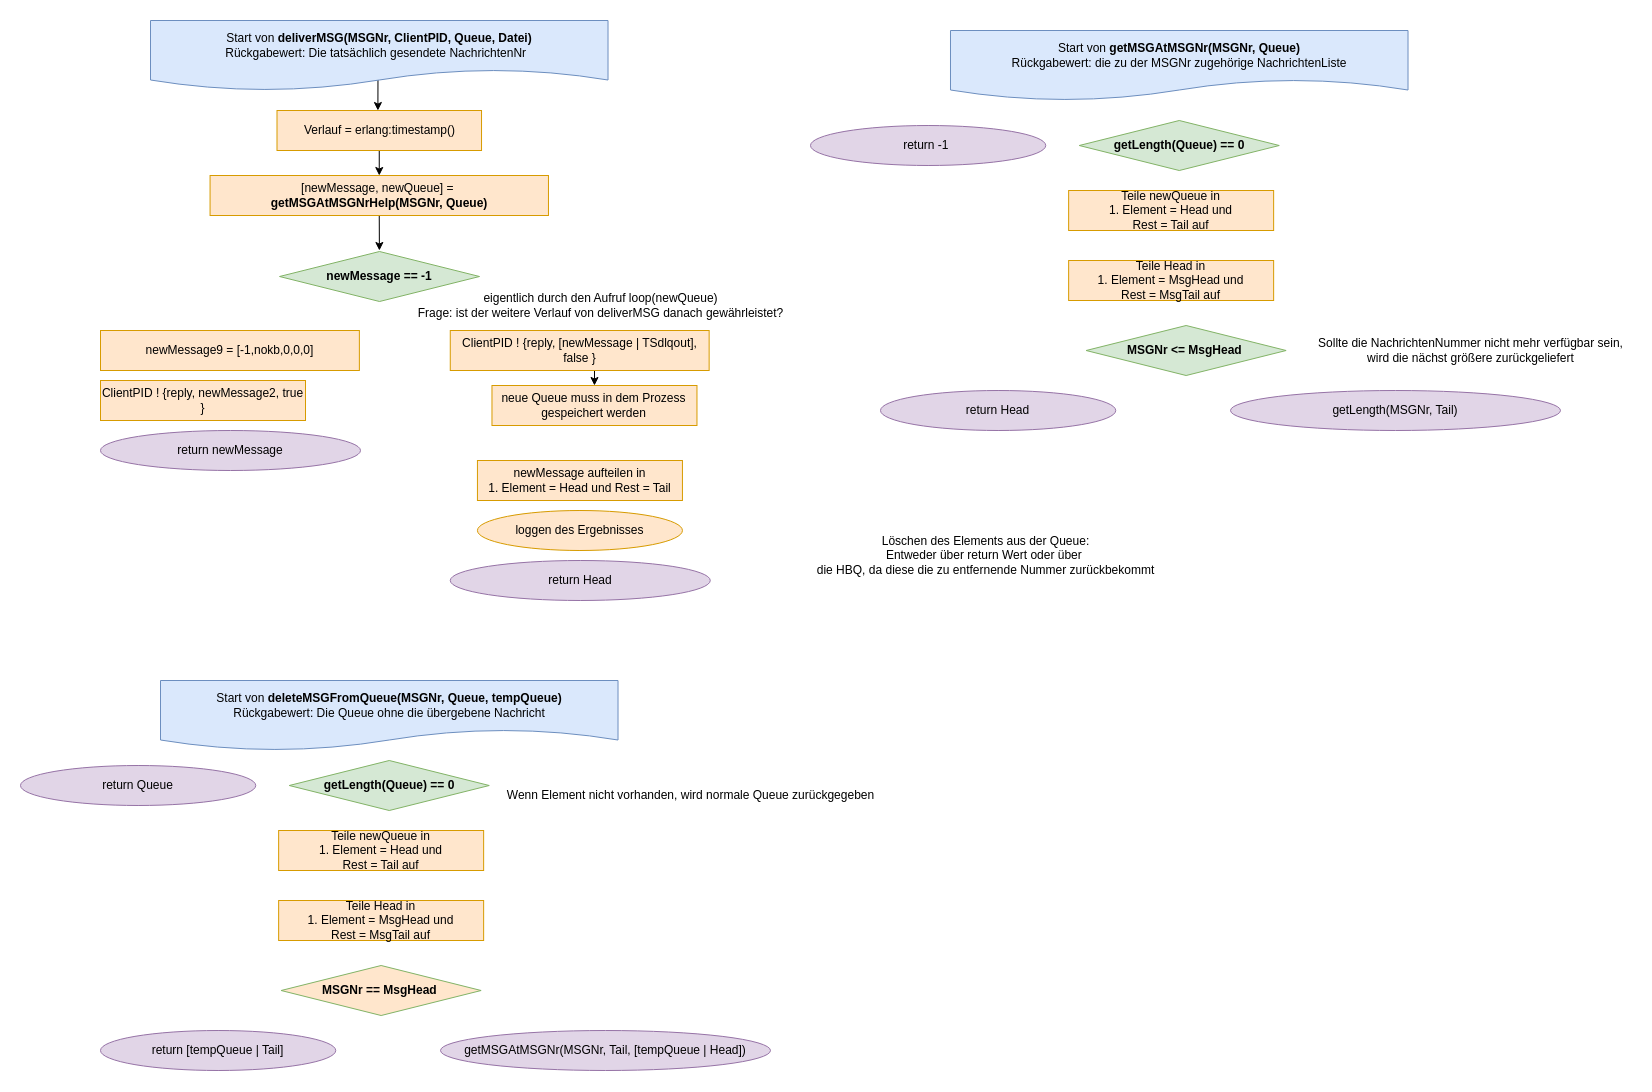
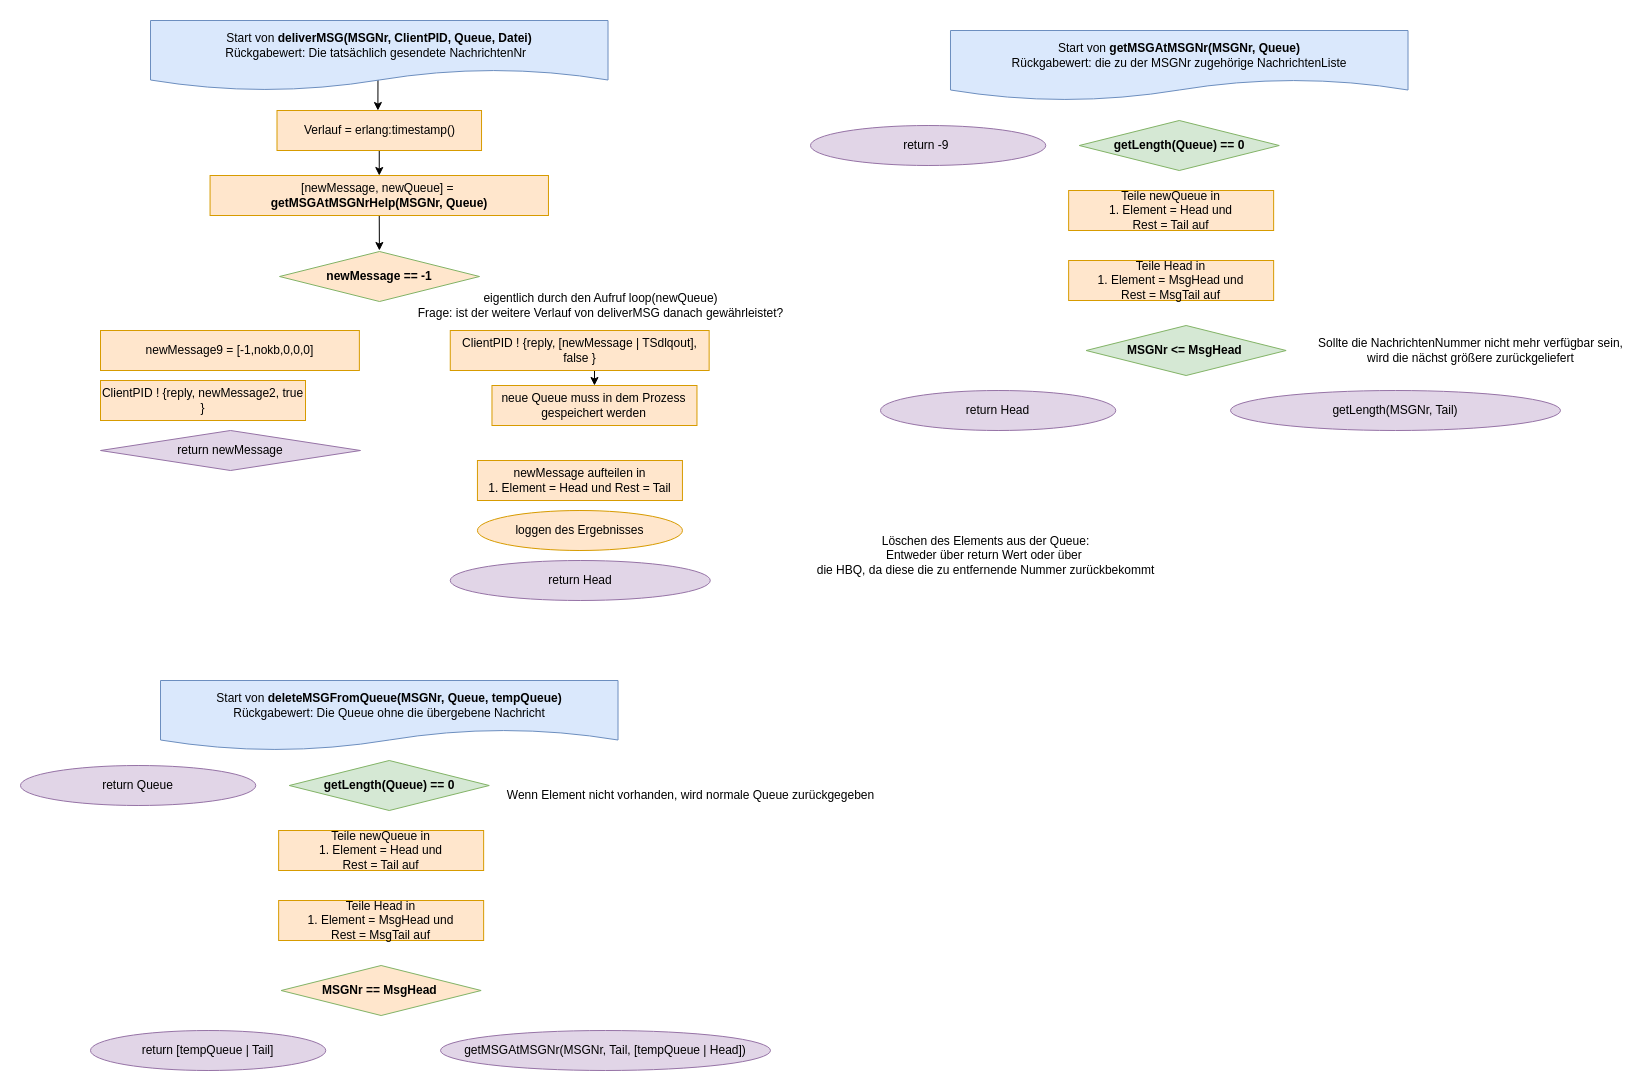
node "return -1": label "return -1" -> "return -9"
node "newMessage == -1": fillcolor #d5e8d4 -> #ffe6cc
node "return newMessage": shape ellipse -> diamond
node "return [tempQueue | Tail]": moved (218, 1051) -> (208, 1051)
